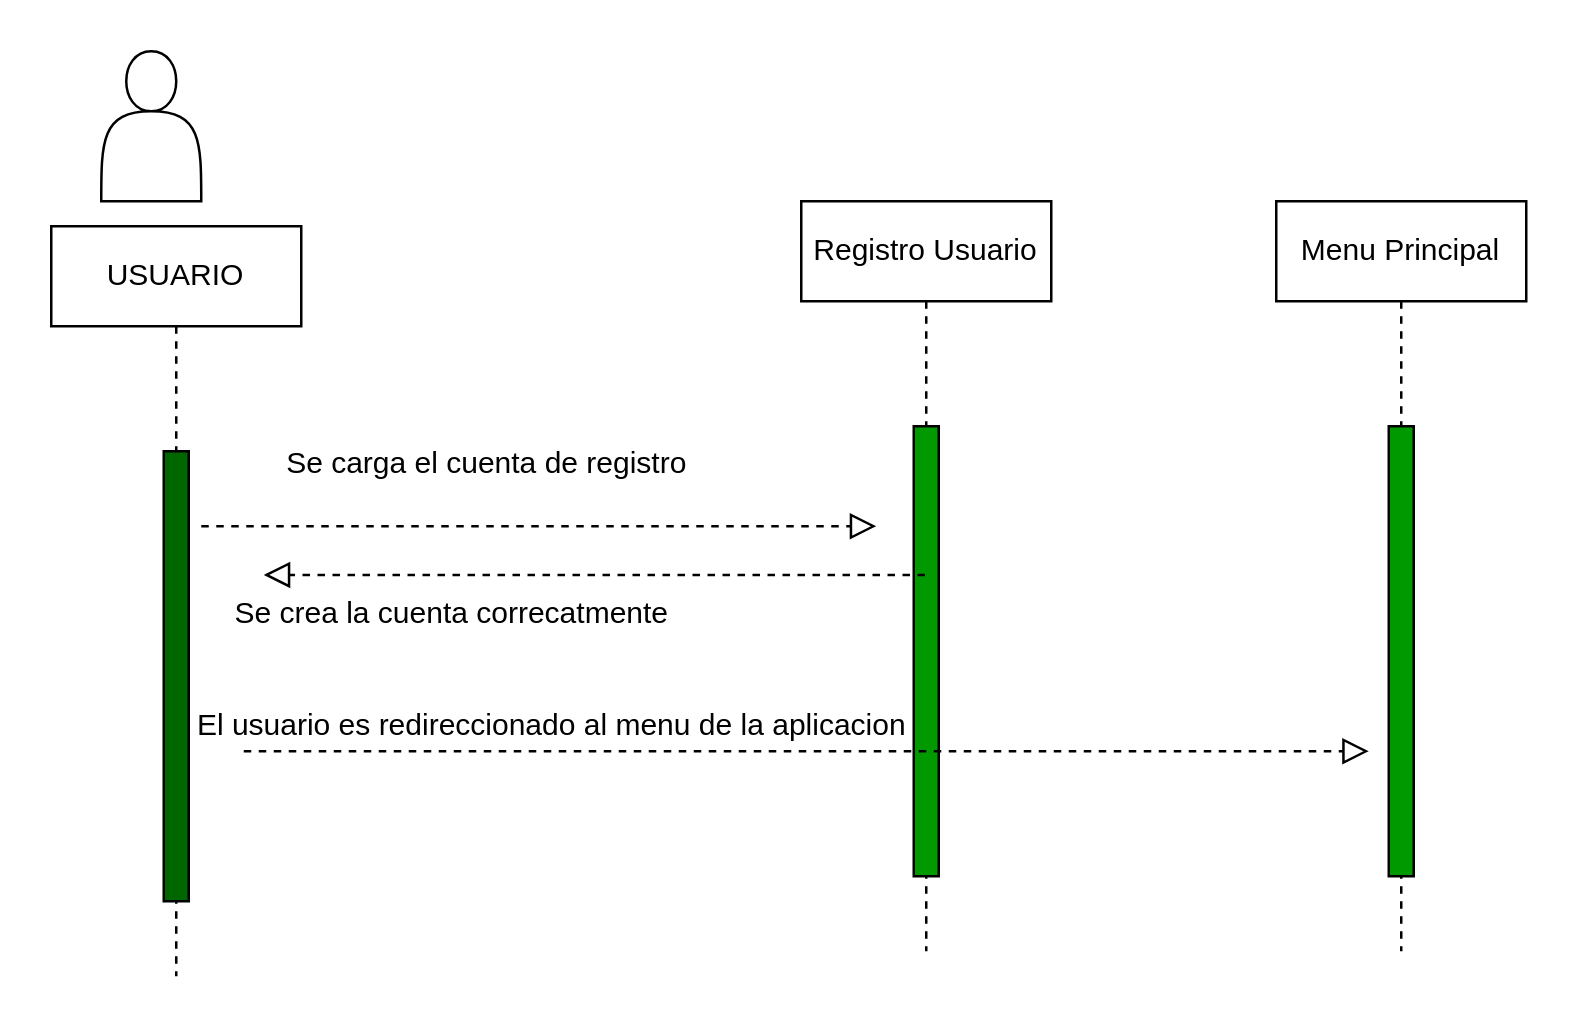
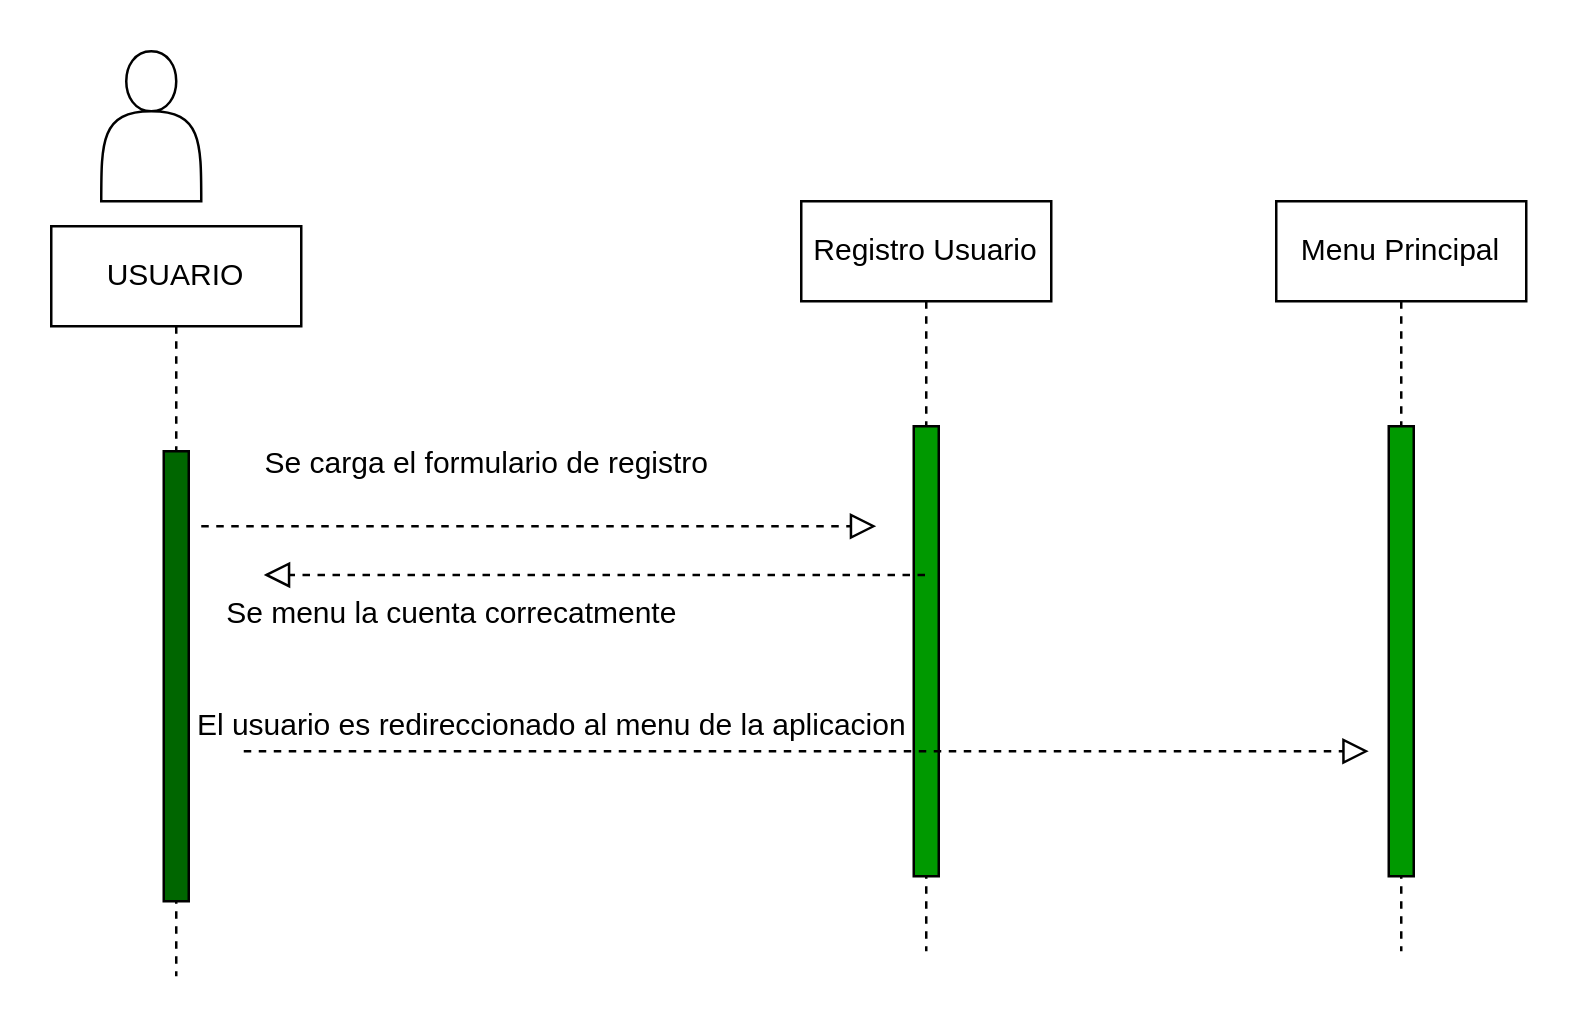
node "Se carga el cuenta de registro": label "Se carga el cuenta de registro" -> "Se carga el formulario de registro"
node "Se crea la cuenta correcatmente": label "Se crea la cuenta correcatmente" -> "Se menu la cuenta correcatmente"
